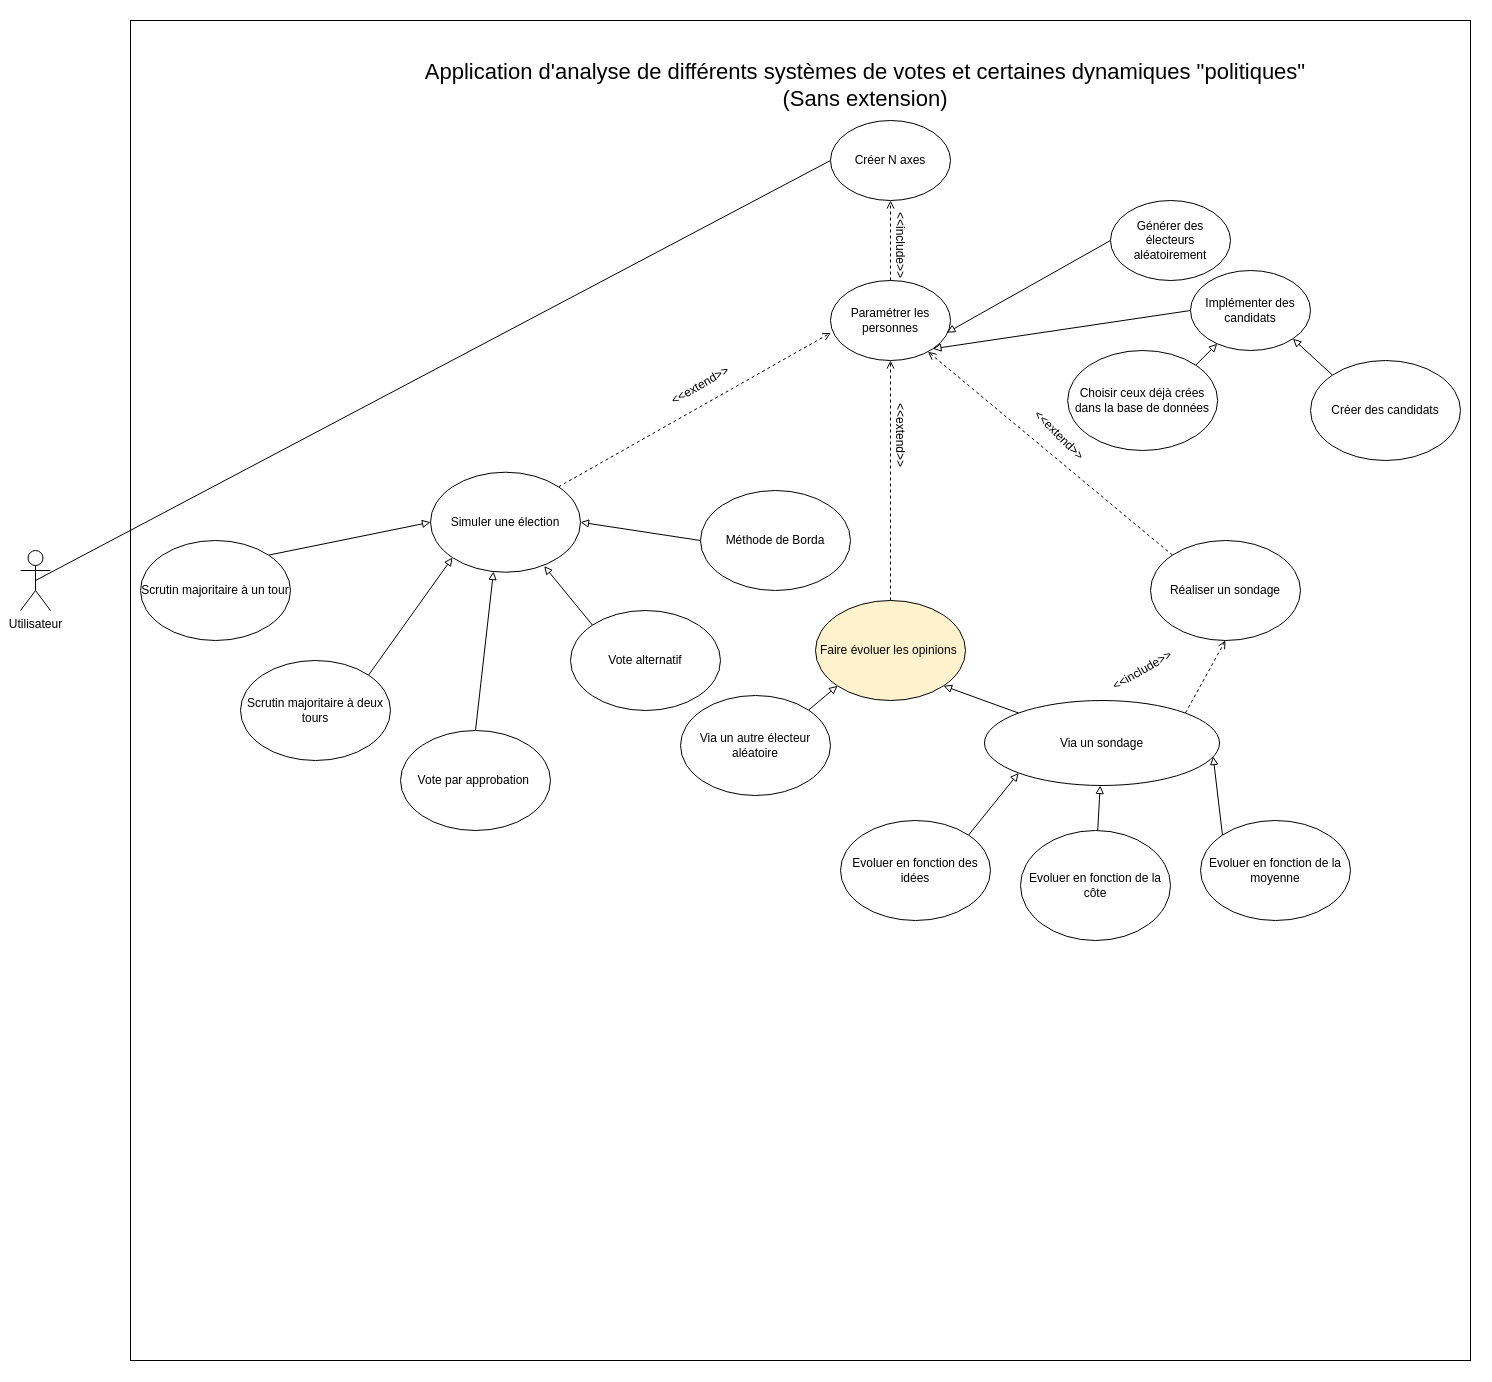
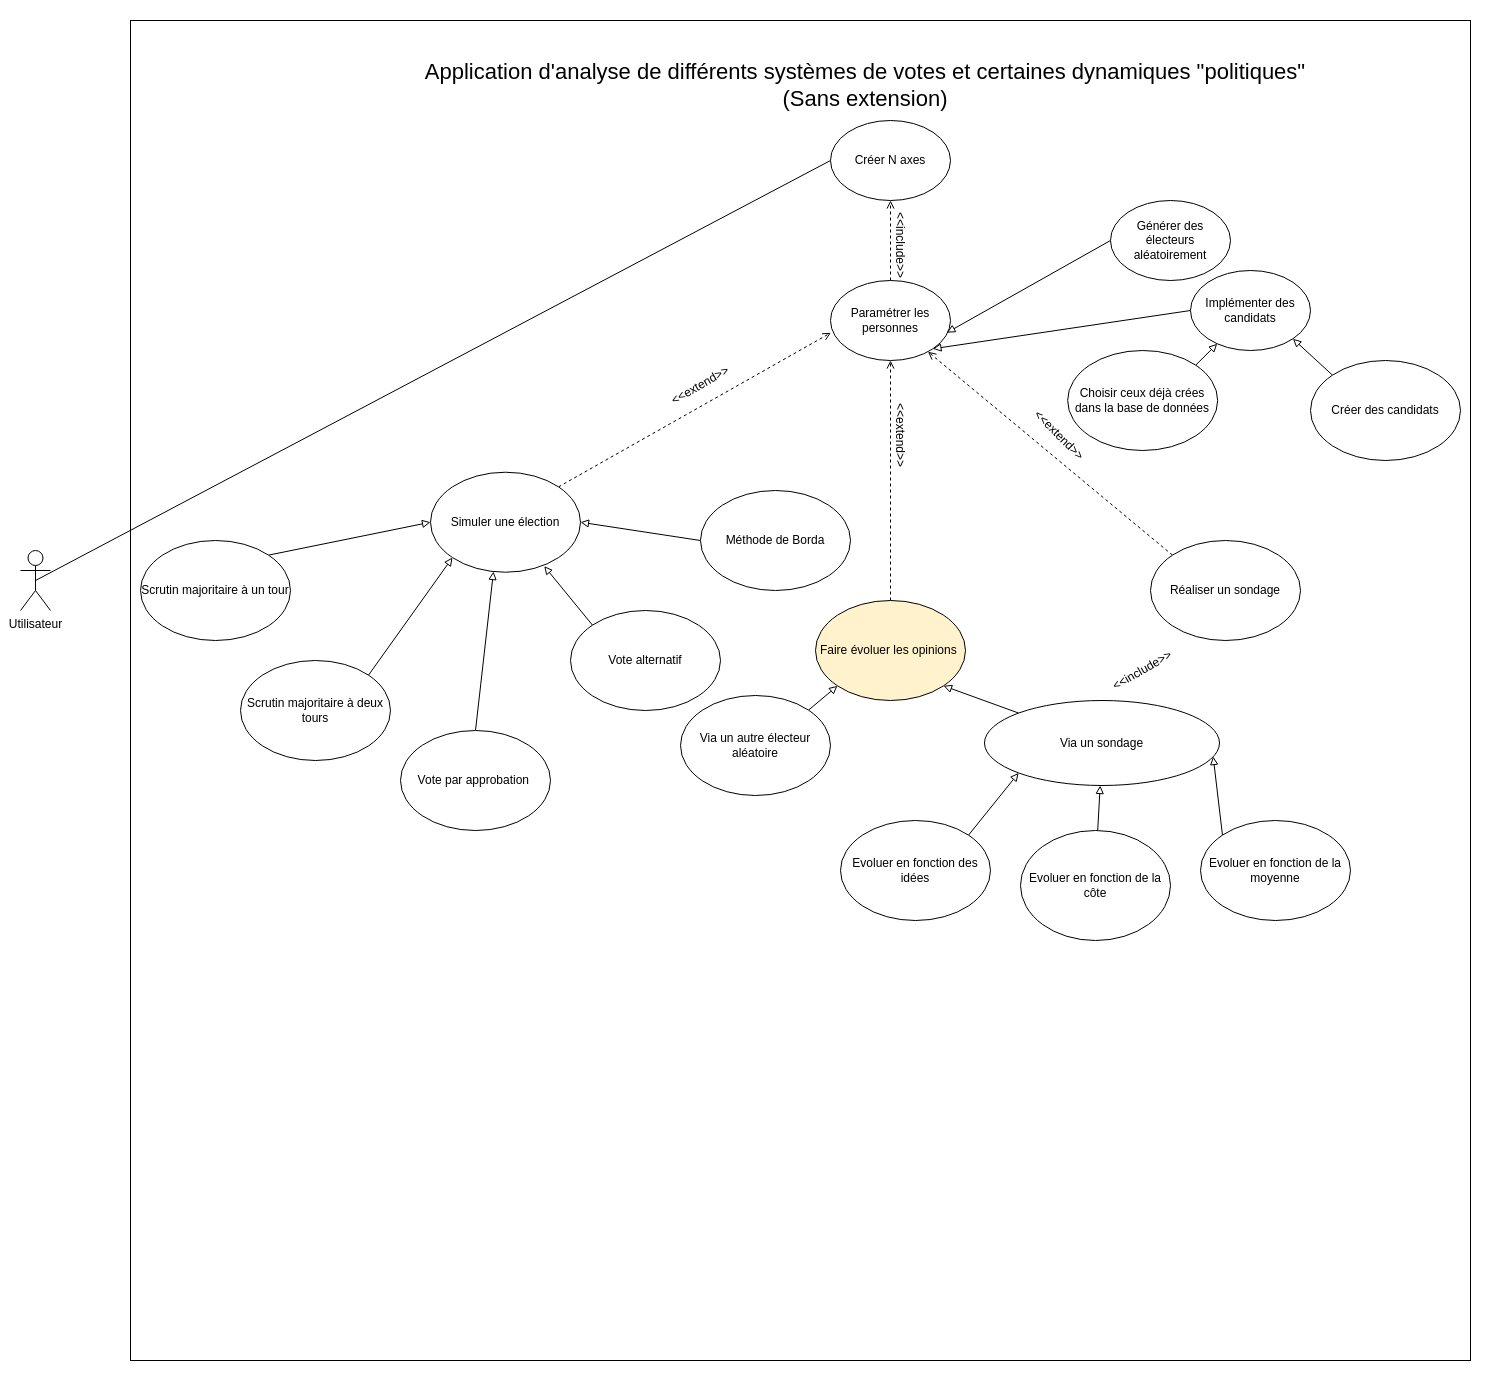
edge "Via un sondage" -> "Réaliser un sondage": removed
